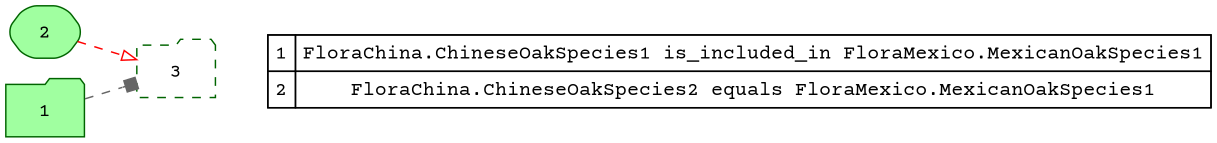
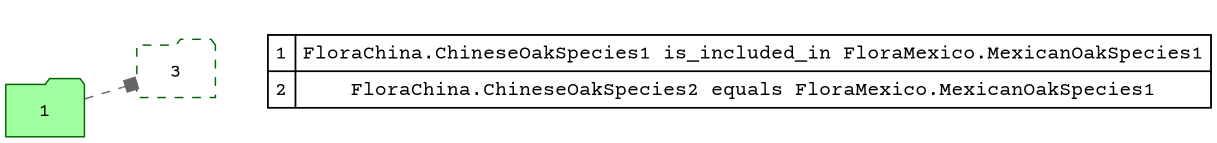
node "2": removed
